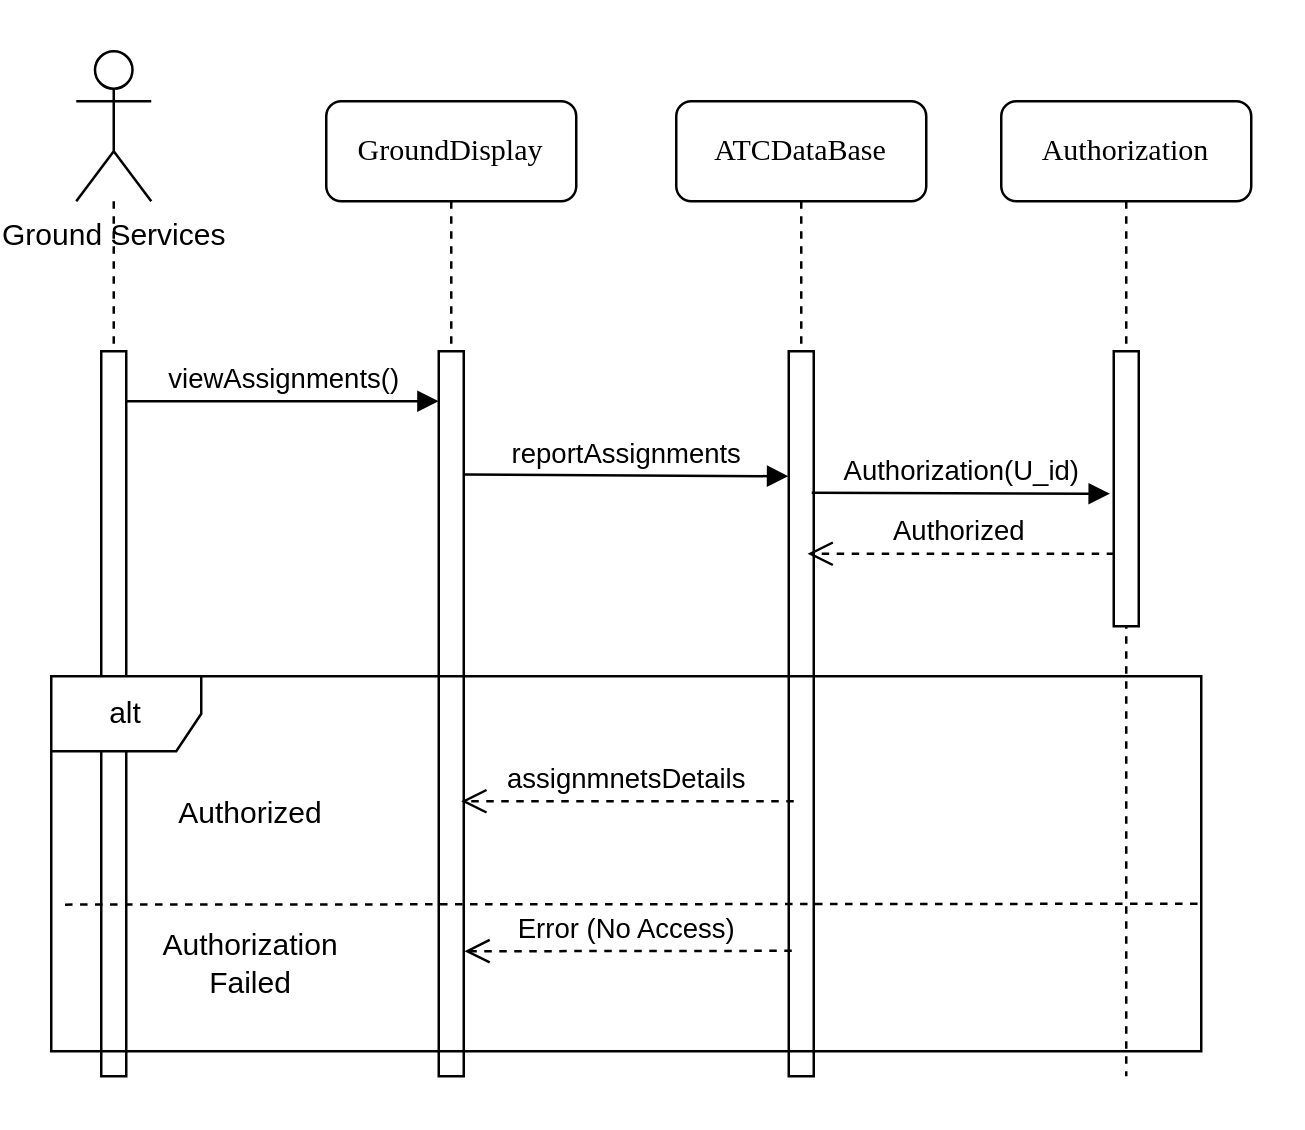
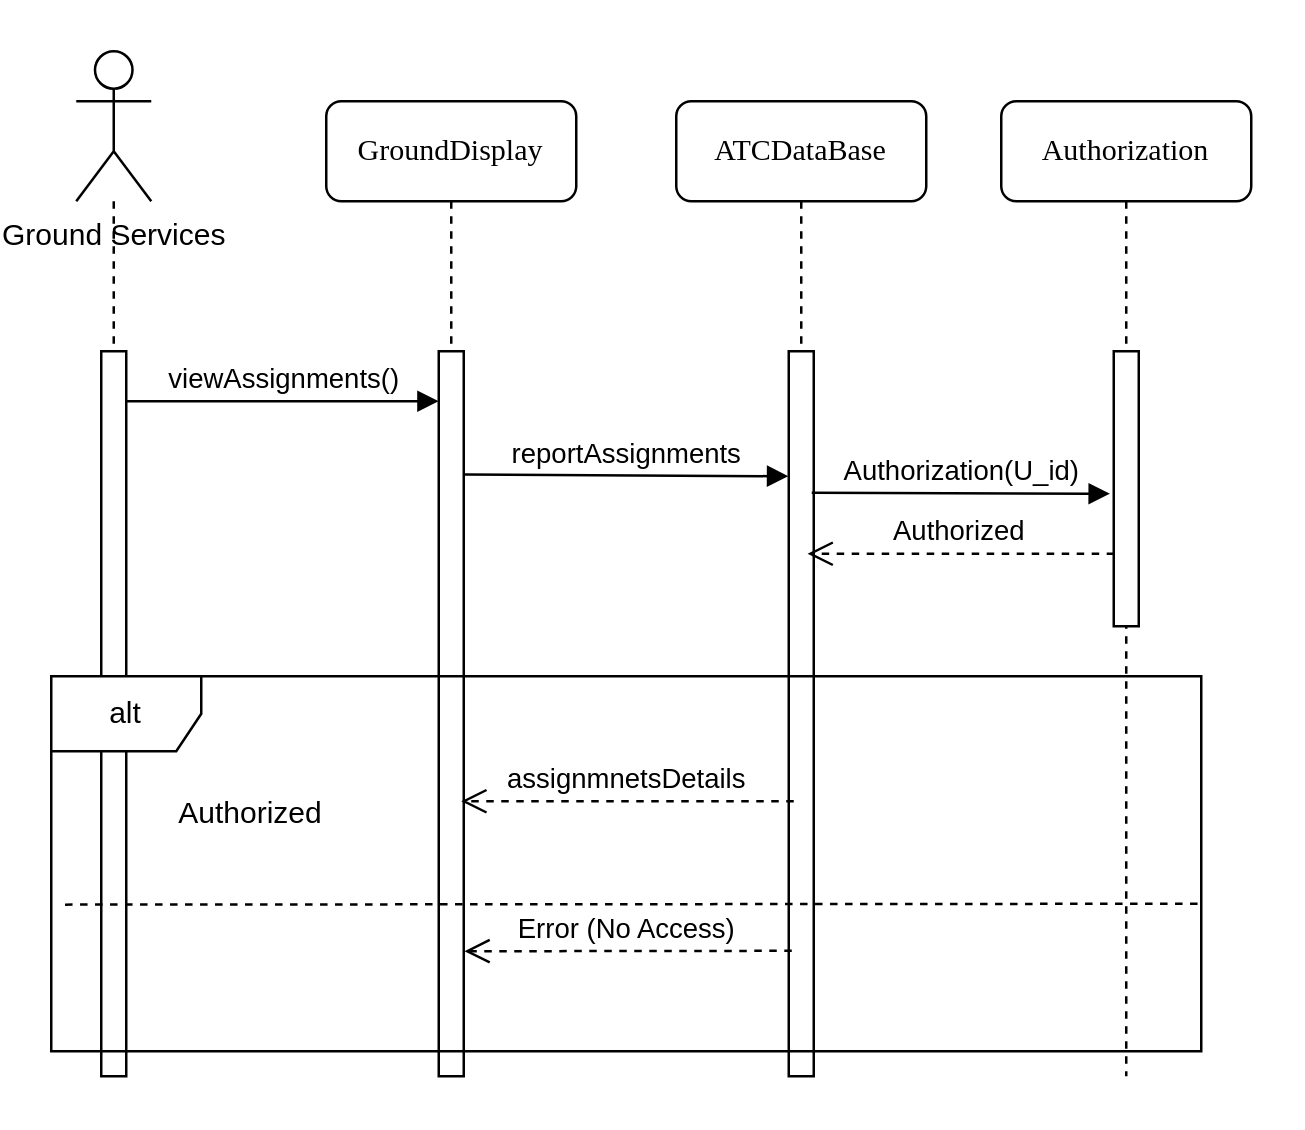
node "Authorization Failed": removed
